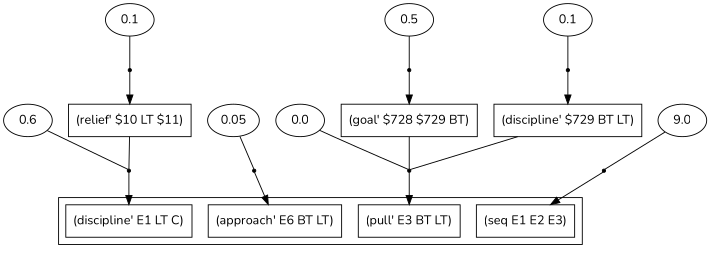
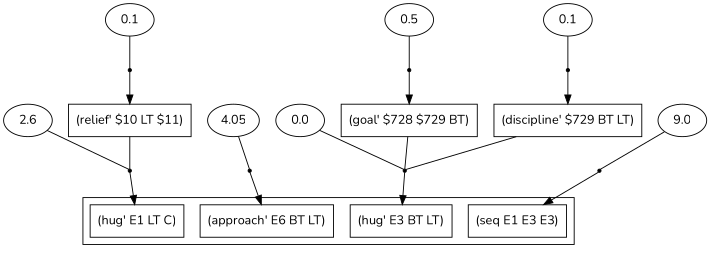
node "0.6": label "0.6" -> "2.6"
node "0.05": label "0.05" -> "4.05"
node "(discipline' E1 LT C)": label "(discipline' E1 LT C)" -> "(hug' E1 LT C)"
node "(pull' E3 BT LT)": label "(pull' E3 BT LT)" -> "(hug' E3 BT LT)"
node "(seq E1 E2 E3)": label "(seq E1 E2 E3)" -> "(seq E1 E3 E3)"
